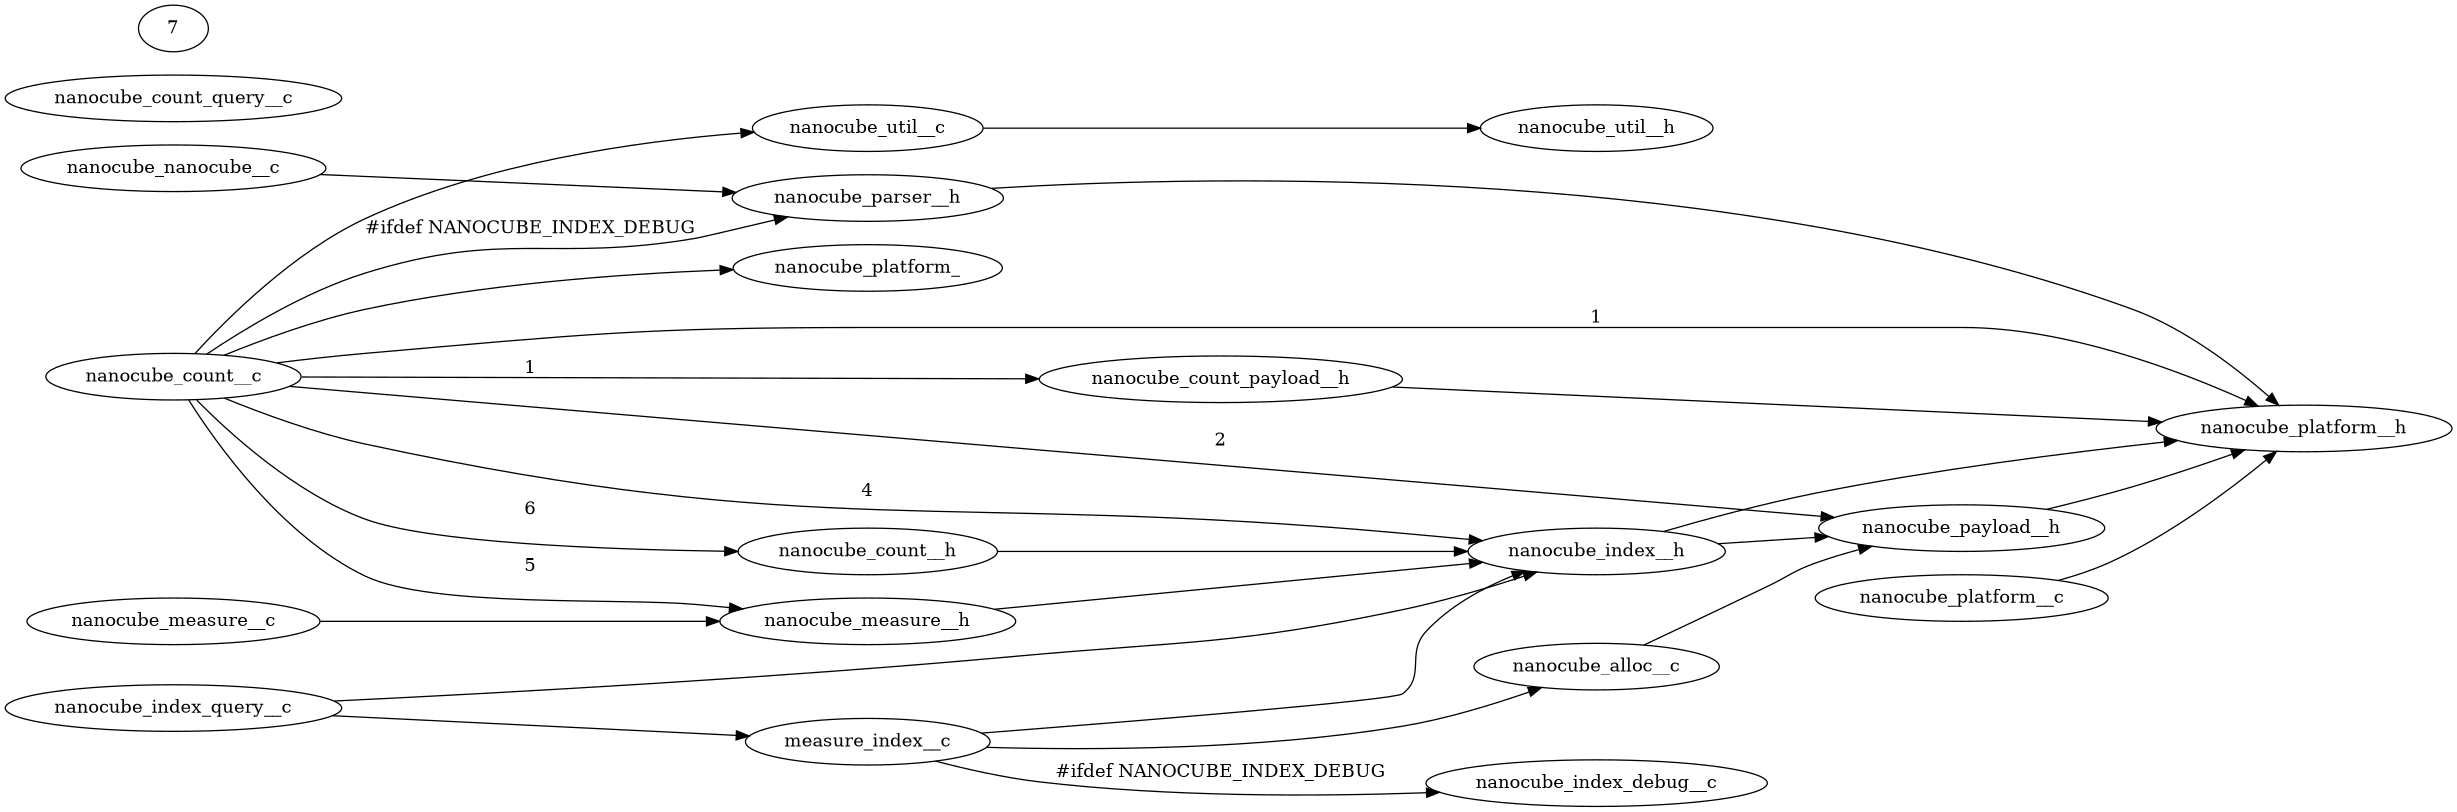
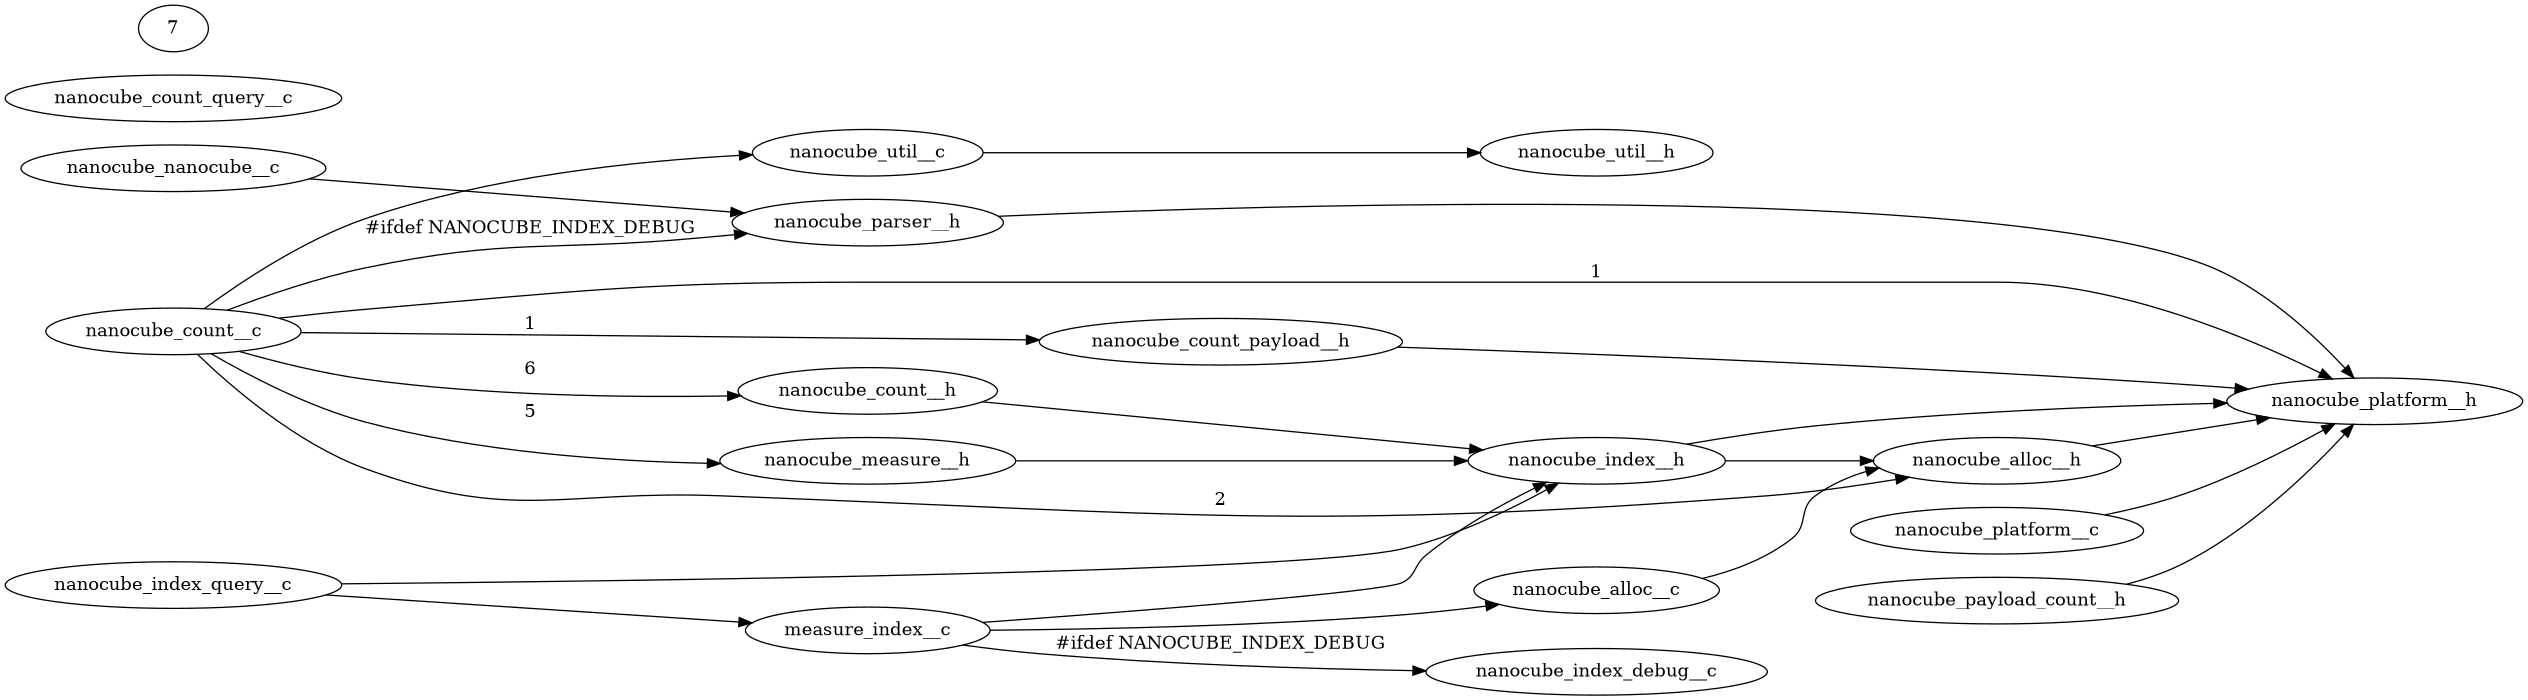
node "nanocube_platform_": removed
edge "nanocube_count__c" -> "nanocube_index__h": removed, label "4"
node "nanocube_payload__h": label "nanocube_payload__h" -> "nanocube_alloc__h"
node "nanocube_payload_count__h": added
node "nanocube_measure__c": removed
